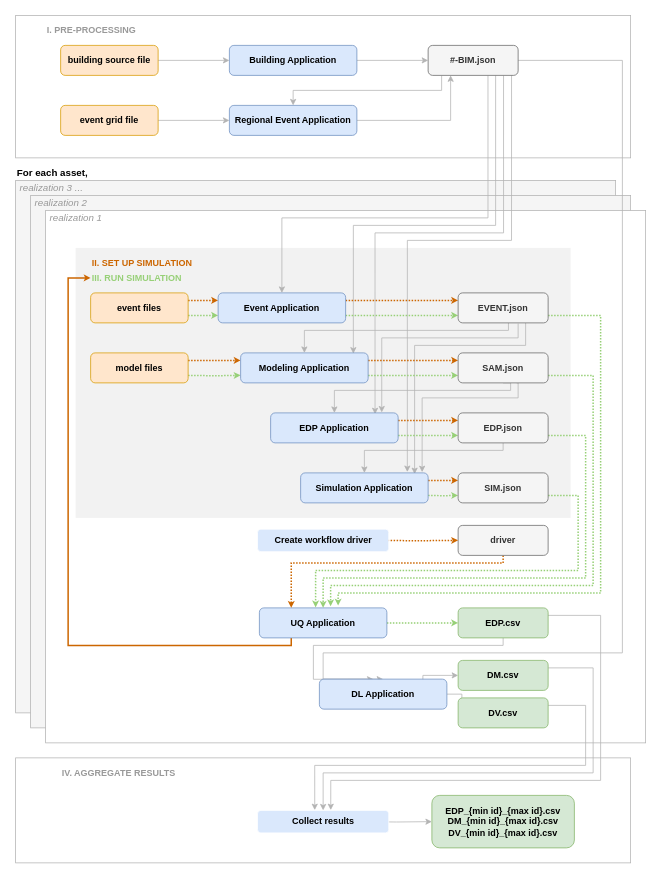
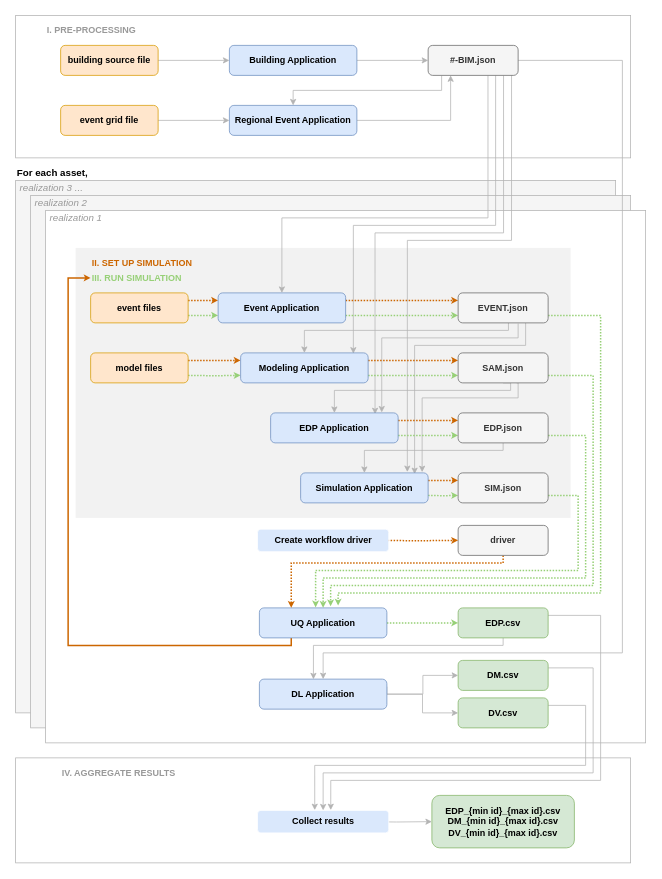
node "DL Application": moved (383, 694) -> (323, 694)
